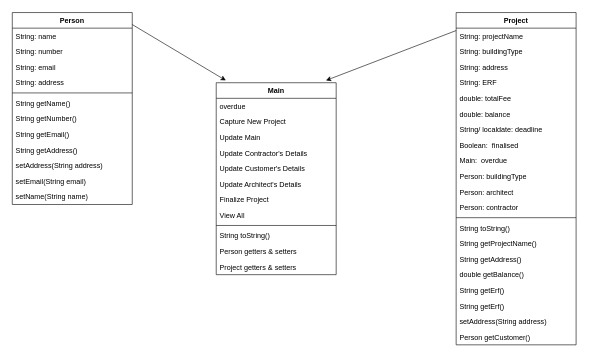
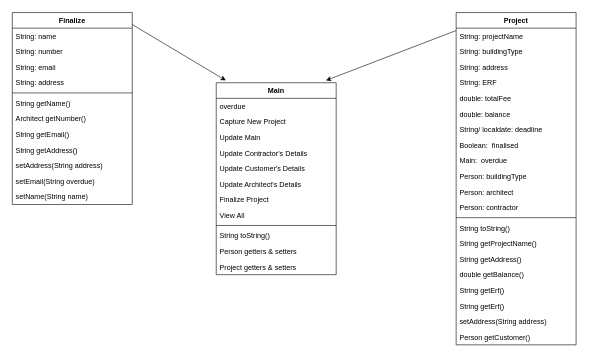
node "Person": label "Person" -> "Finalize"
node "String getNumber()": label "String getNumber()" -> "Architect getNumber()"
node "setEmail(String email)": label "setEmail(String email)" -> "setEmail(String overdue)"
